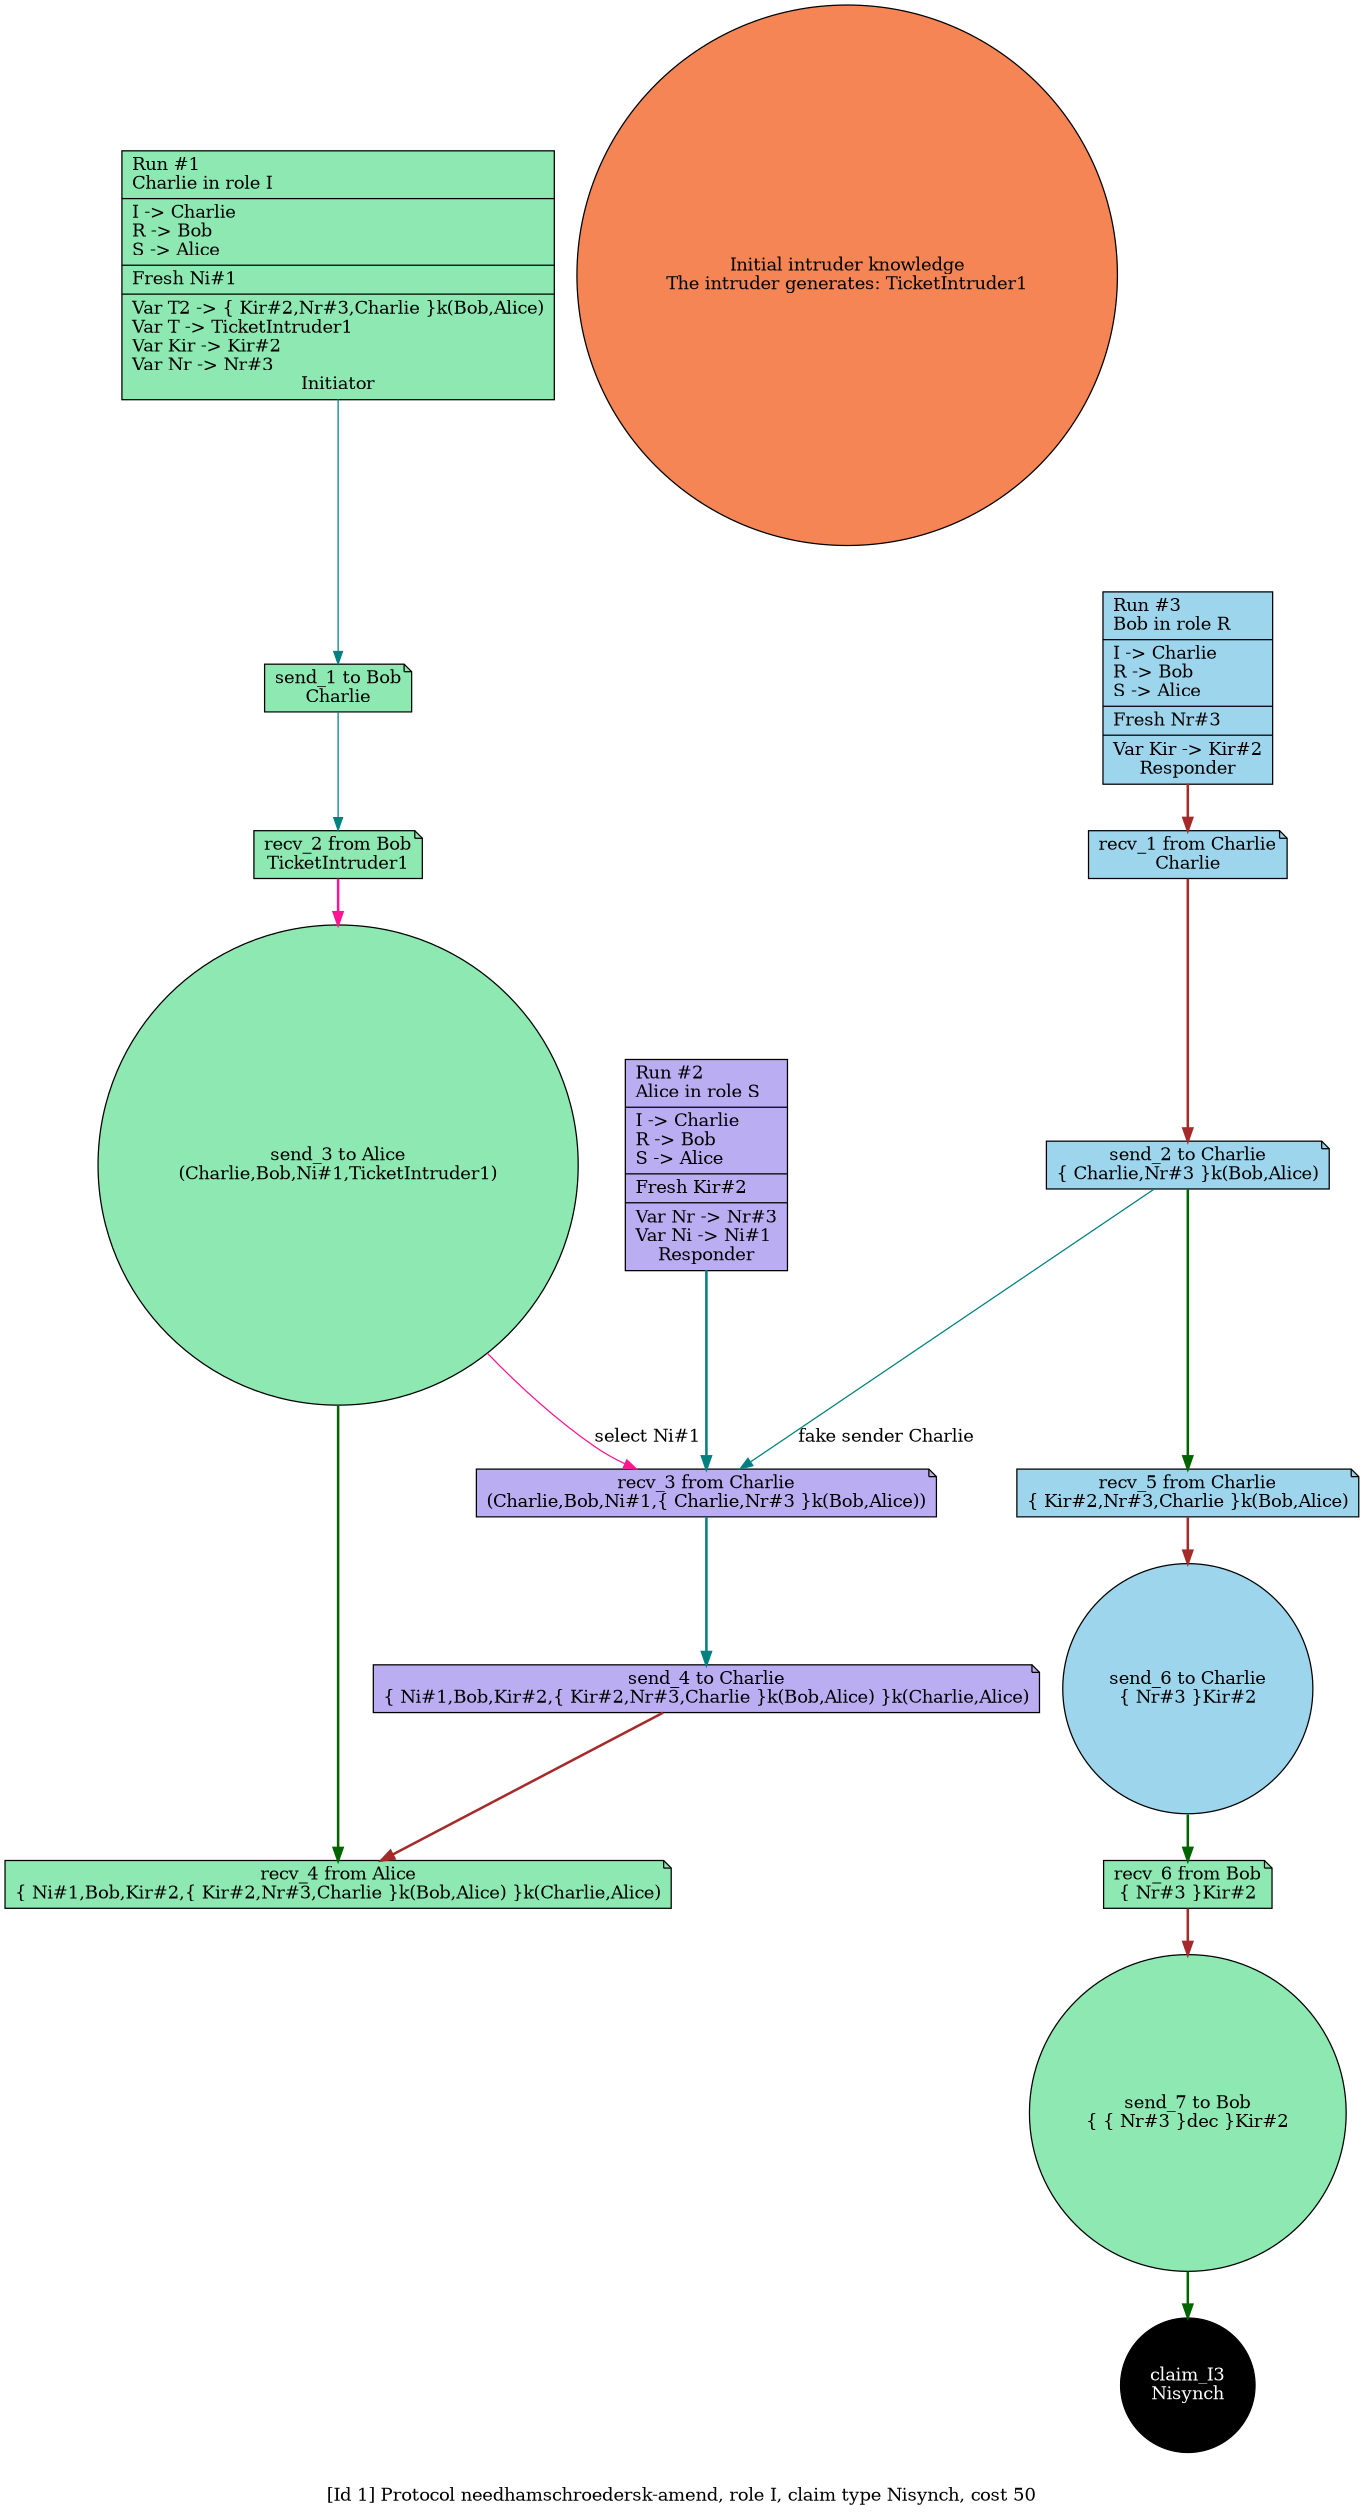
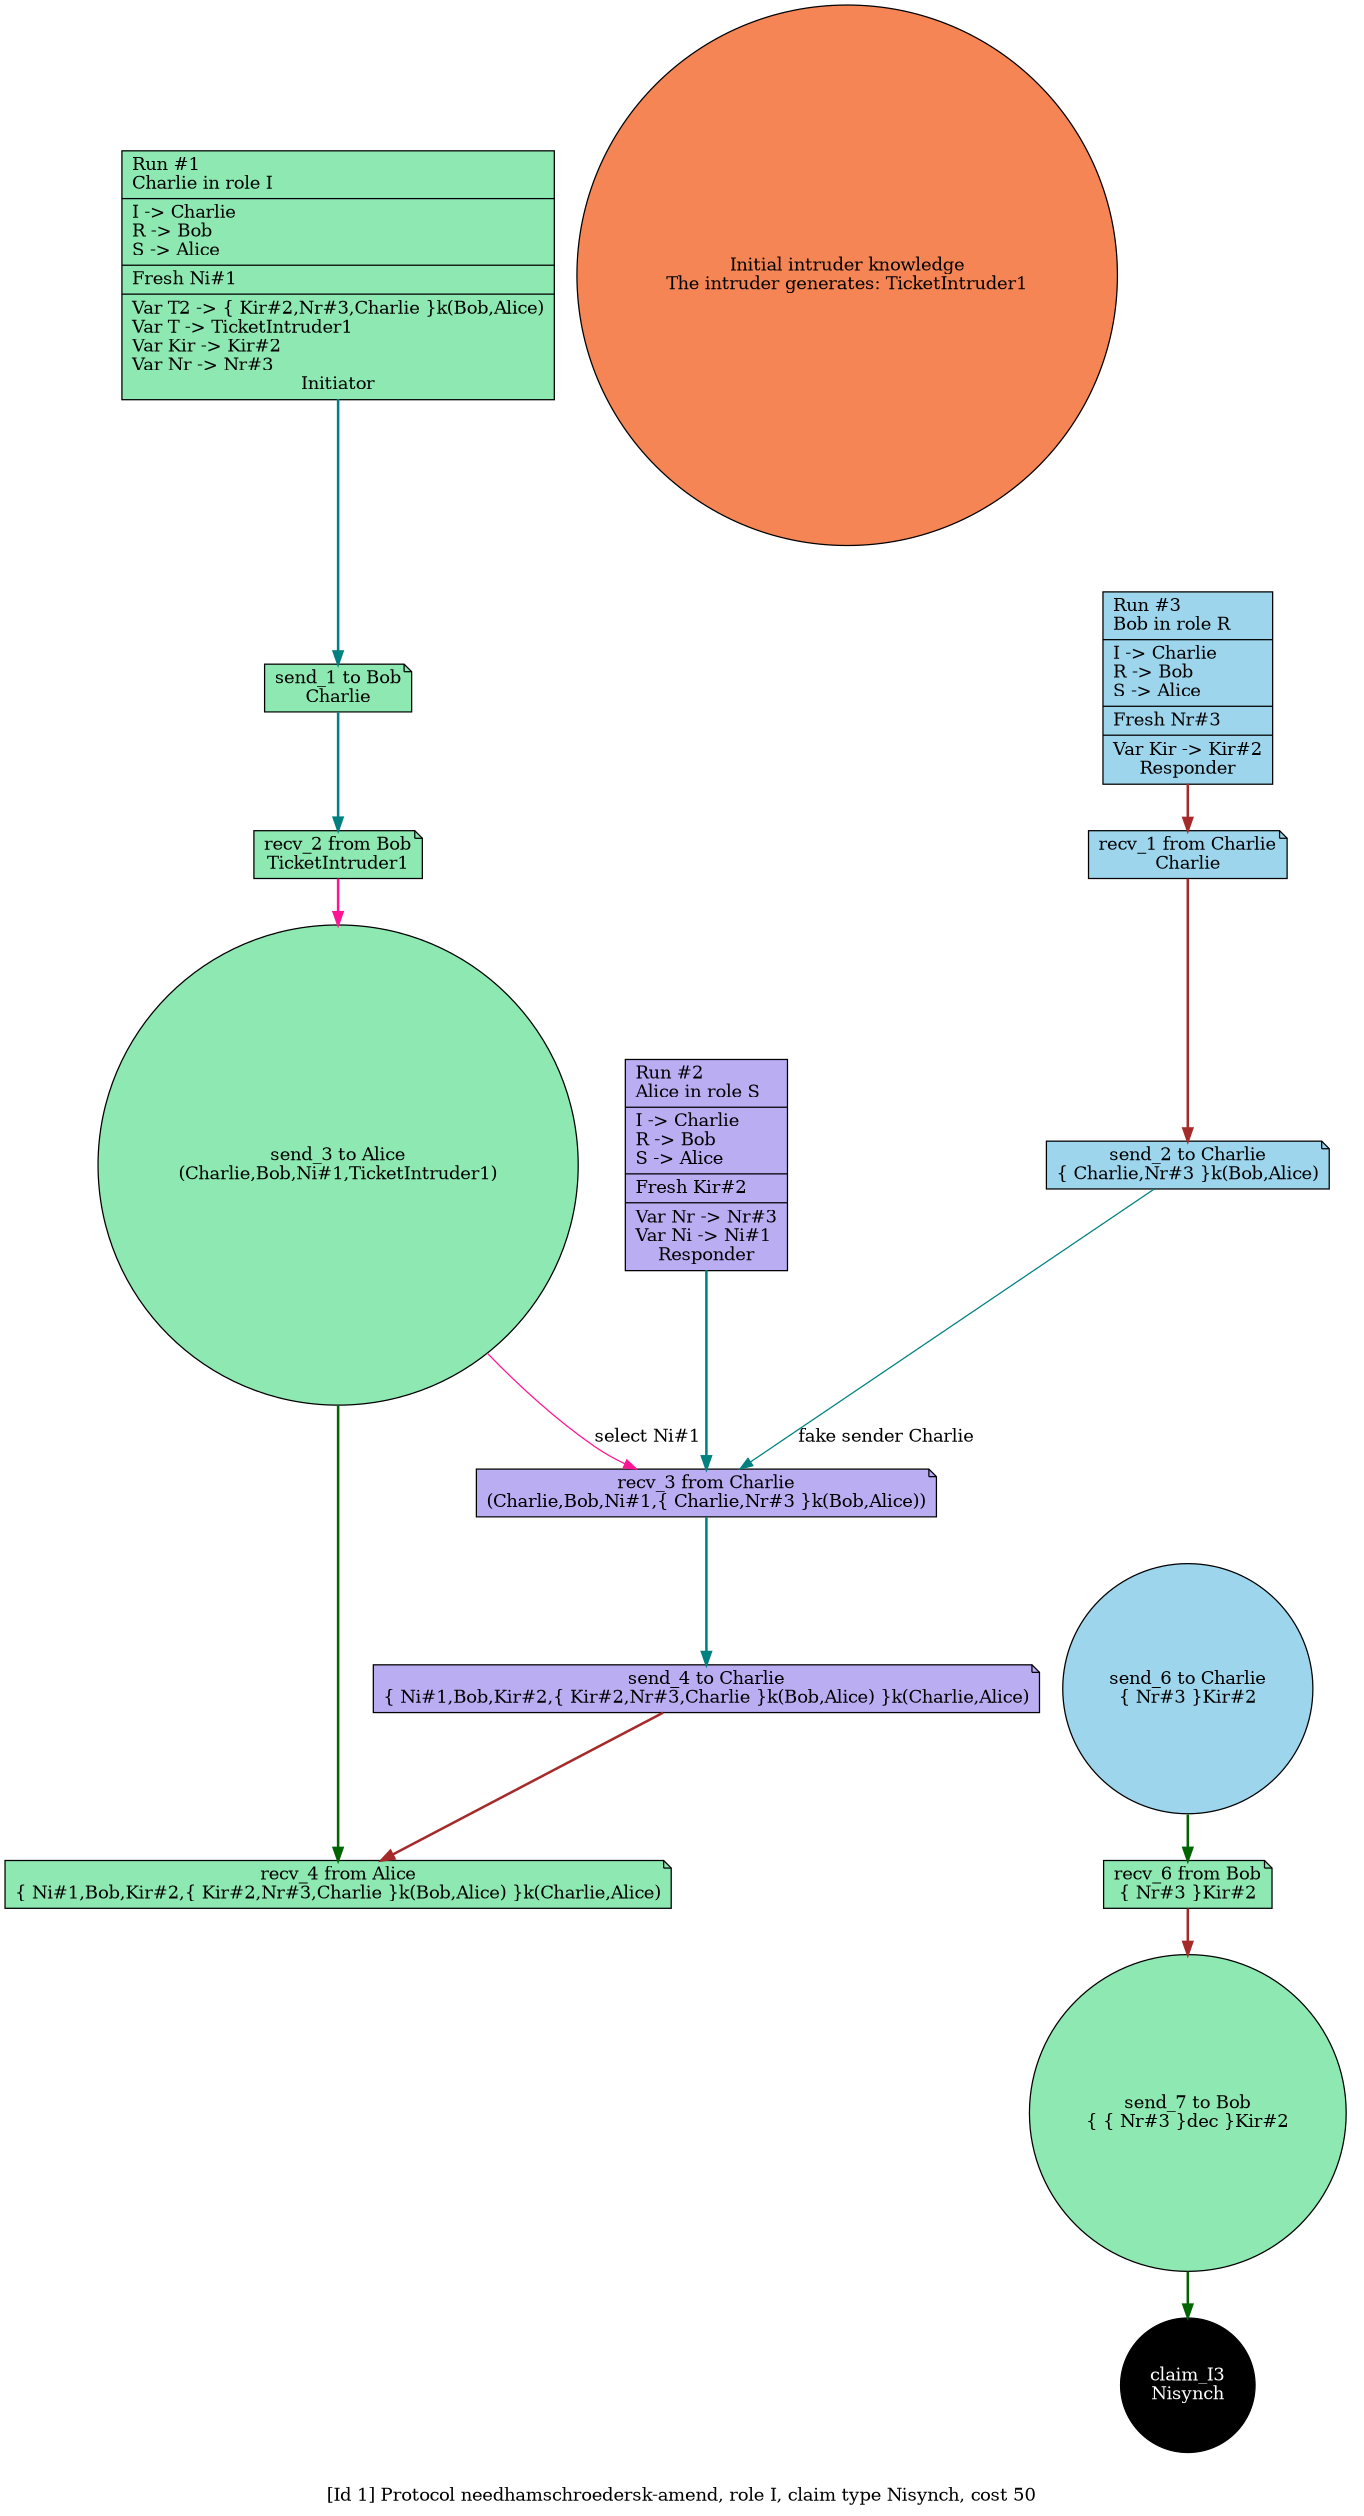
edge "Run #1" -> "send_1 to Bob Charlie": style solid -> bold
edge "send_1 to Bob Charlie" -> "recv_2 from Bob TicketIntruder1": style solid -> bold
node "recv_5 from Charlie { Kir#2,Nr#3,Charlie }k(Bob,Alice)": removed
